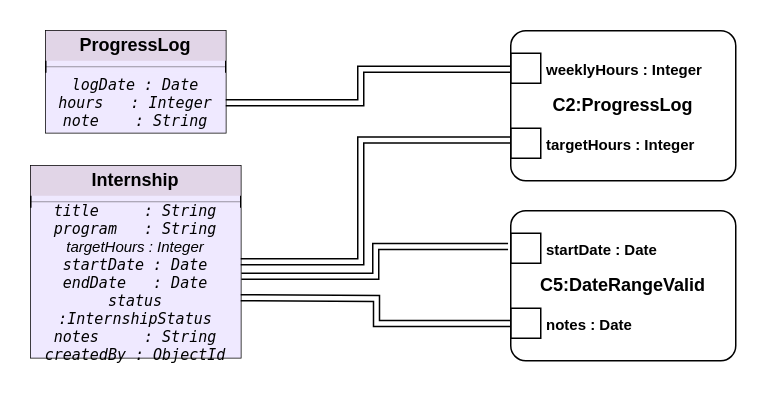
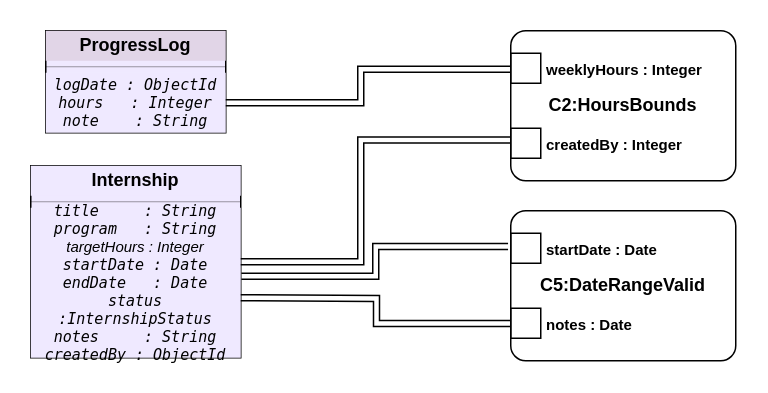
node "logDate : Date hours : Integer note : String": label "logDate : Date hours : Integer note : String" -> "logDate : ObjectId hours : Integer note : String"
node "C2:ProgressLog": label "C2:ProgressLog" -> "C2:HoursBounds"
node "targetHours : Integer": label "targetHours : Integer" -> "createdBy : Integer"
node "Internship": fillcolor #e1d5e7 -> #efe9ff
